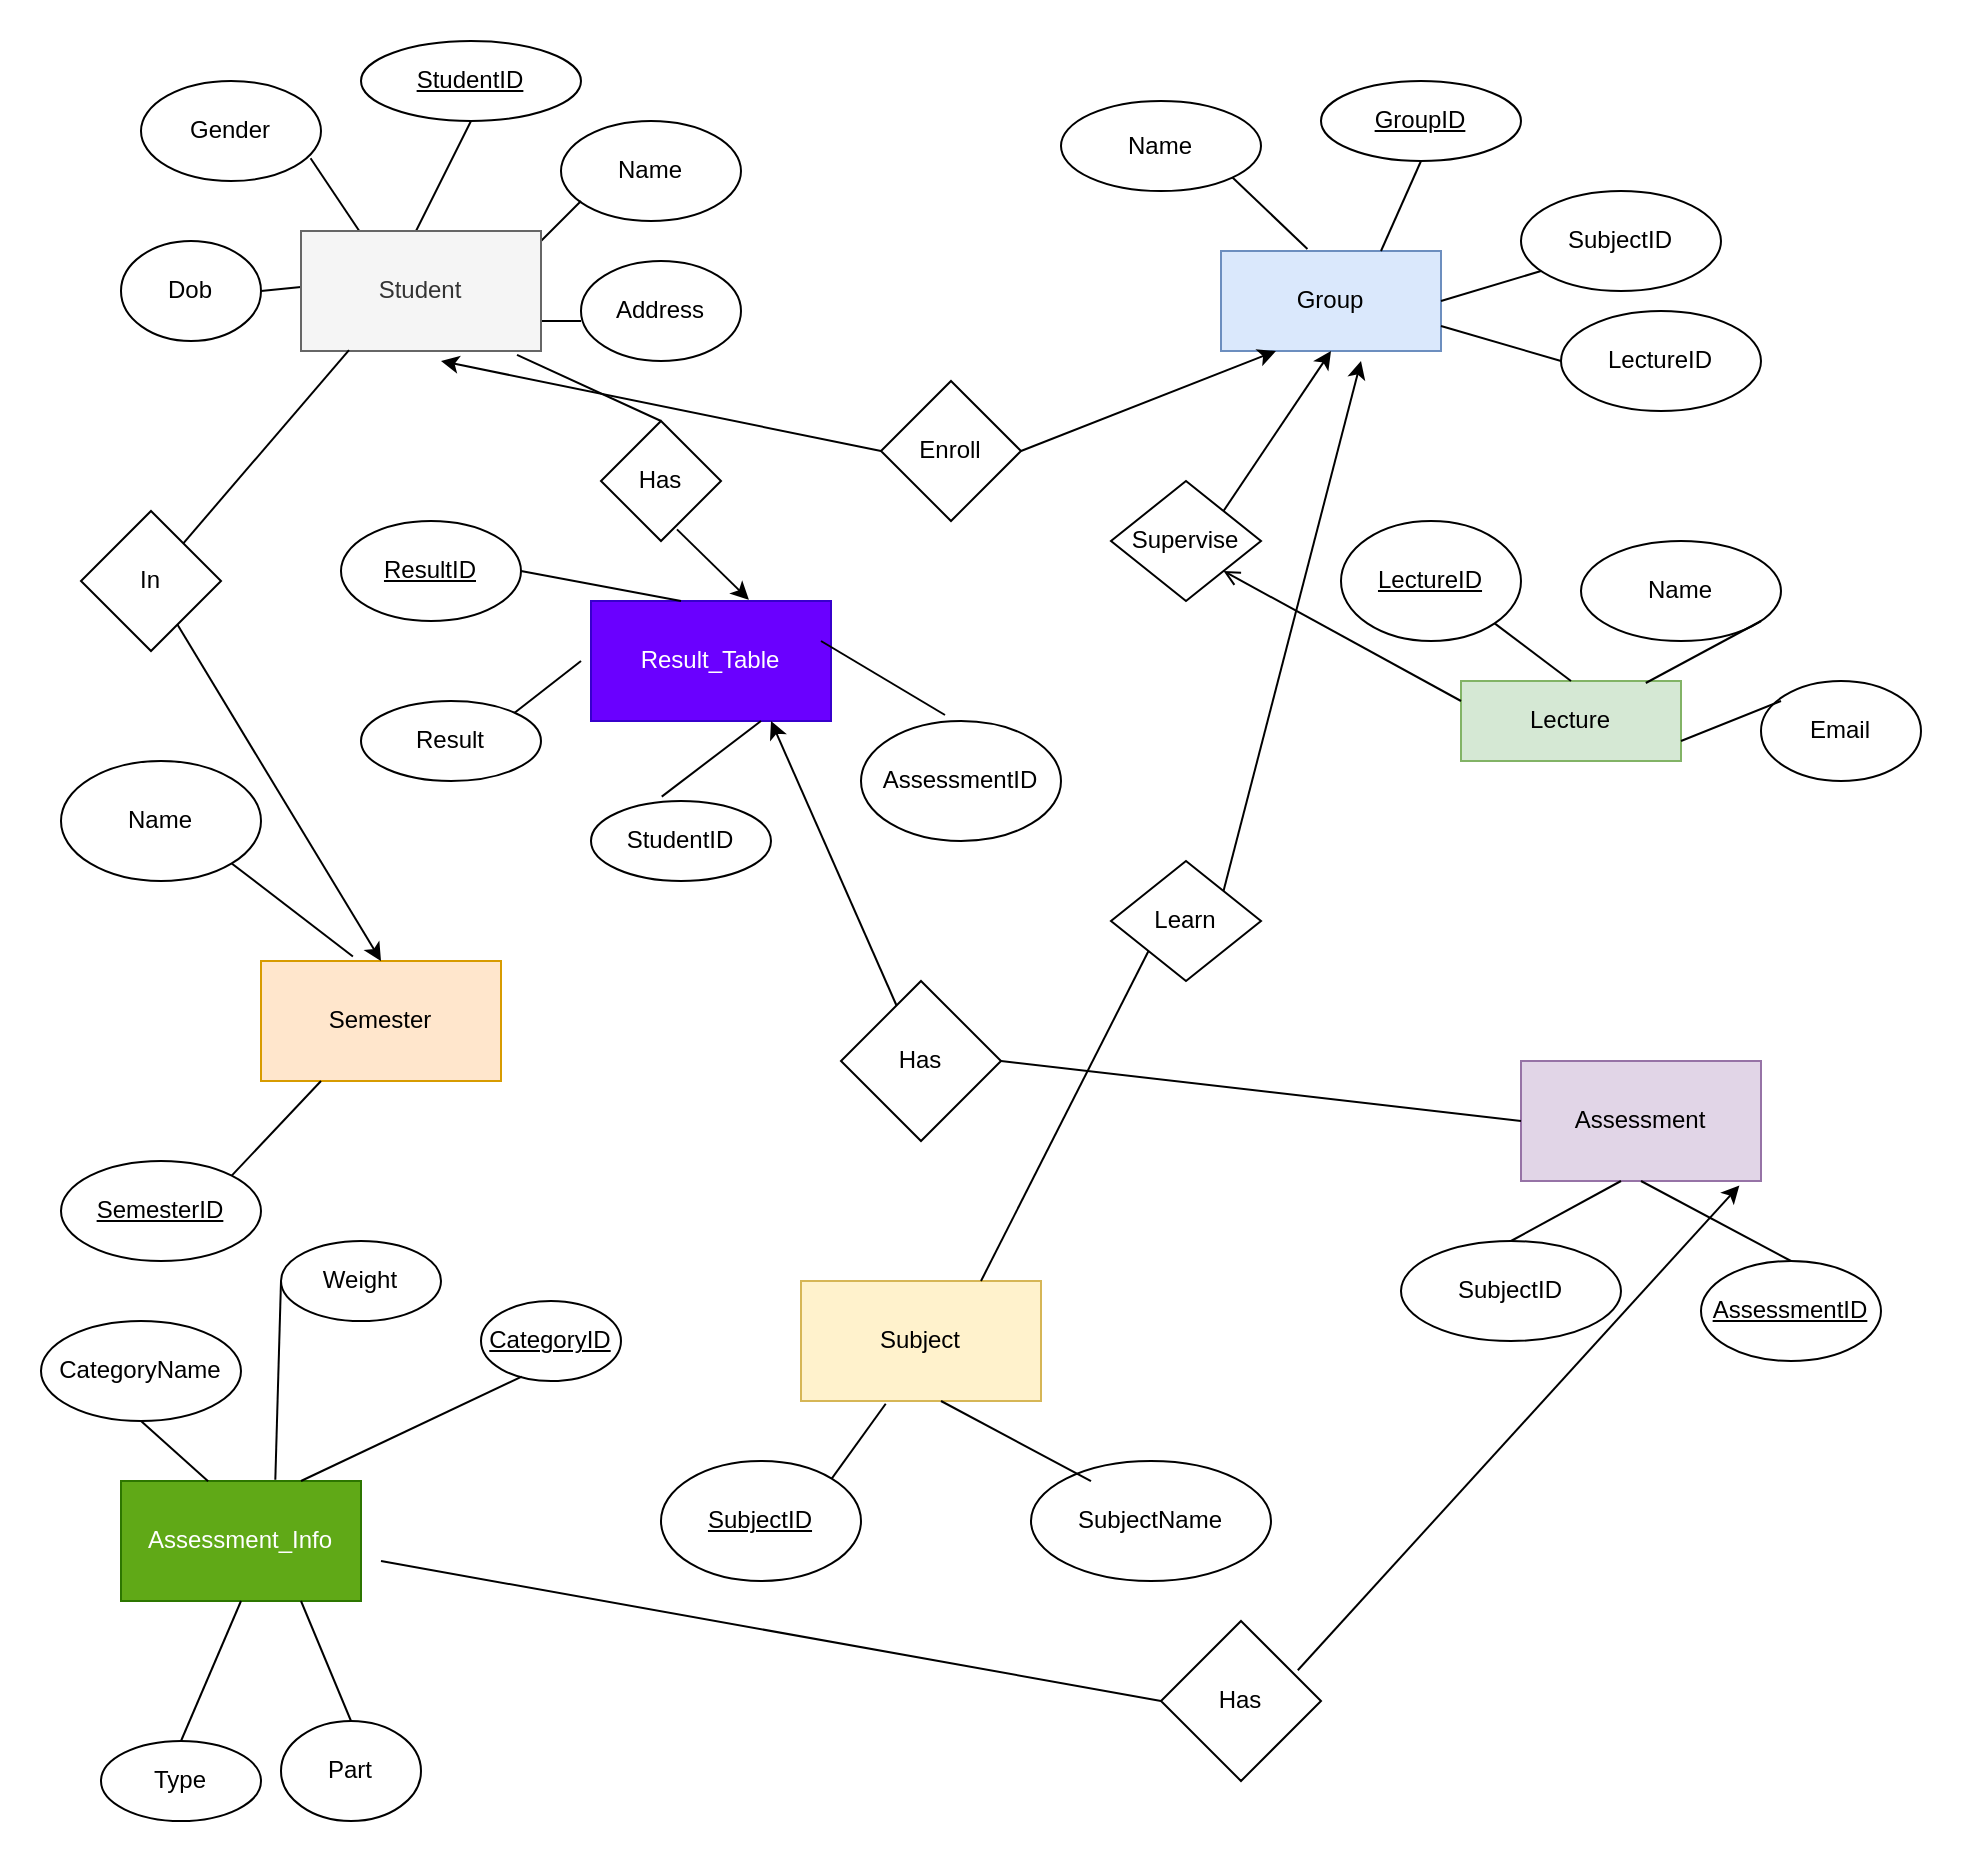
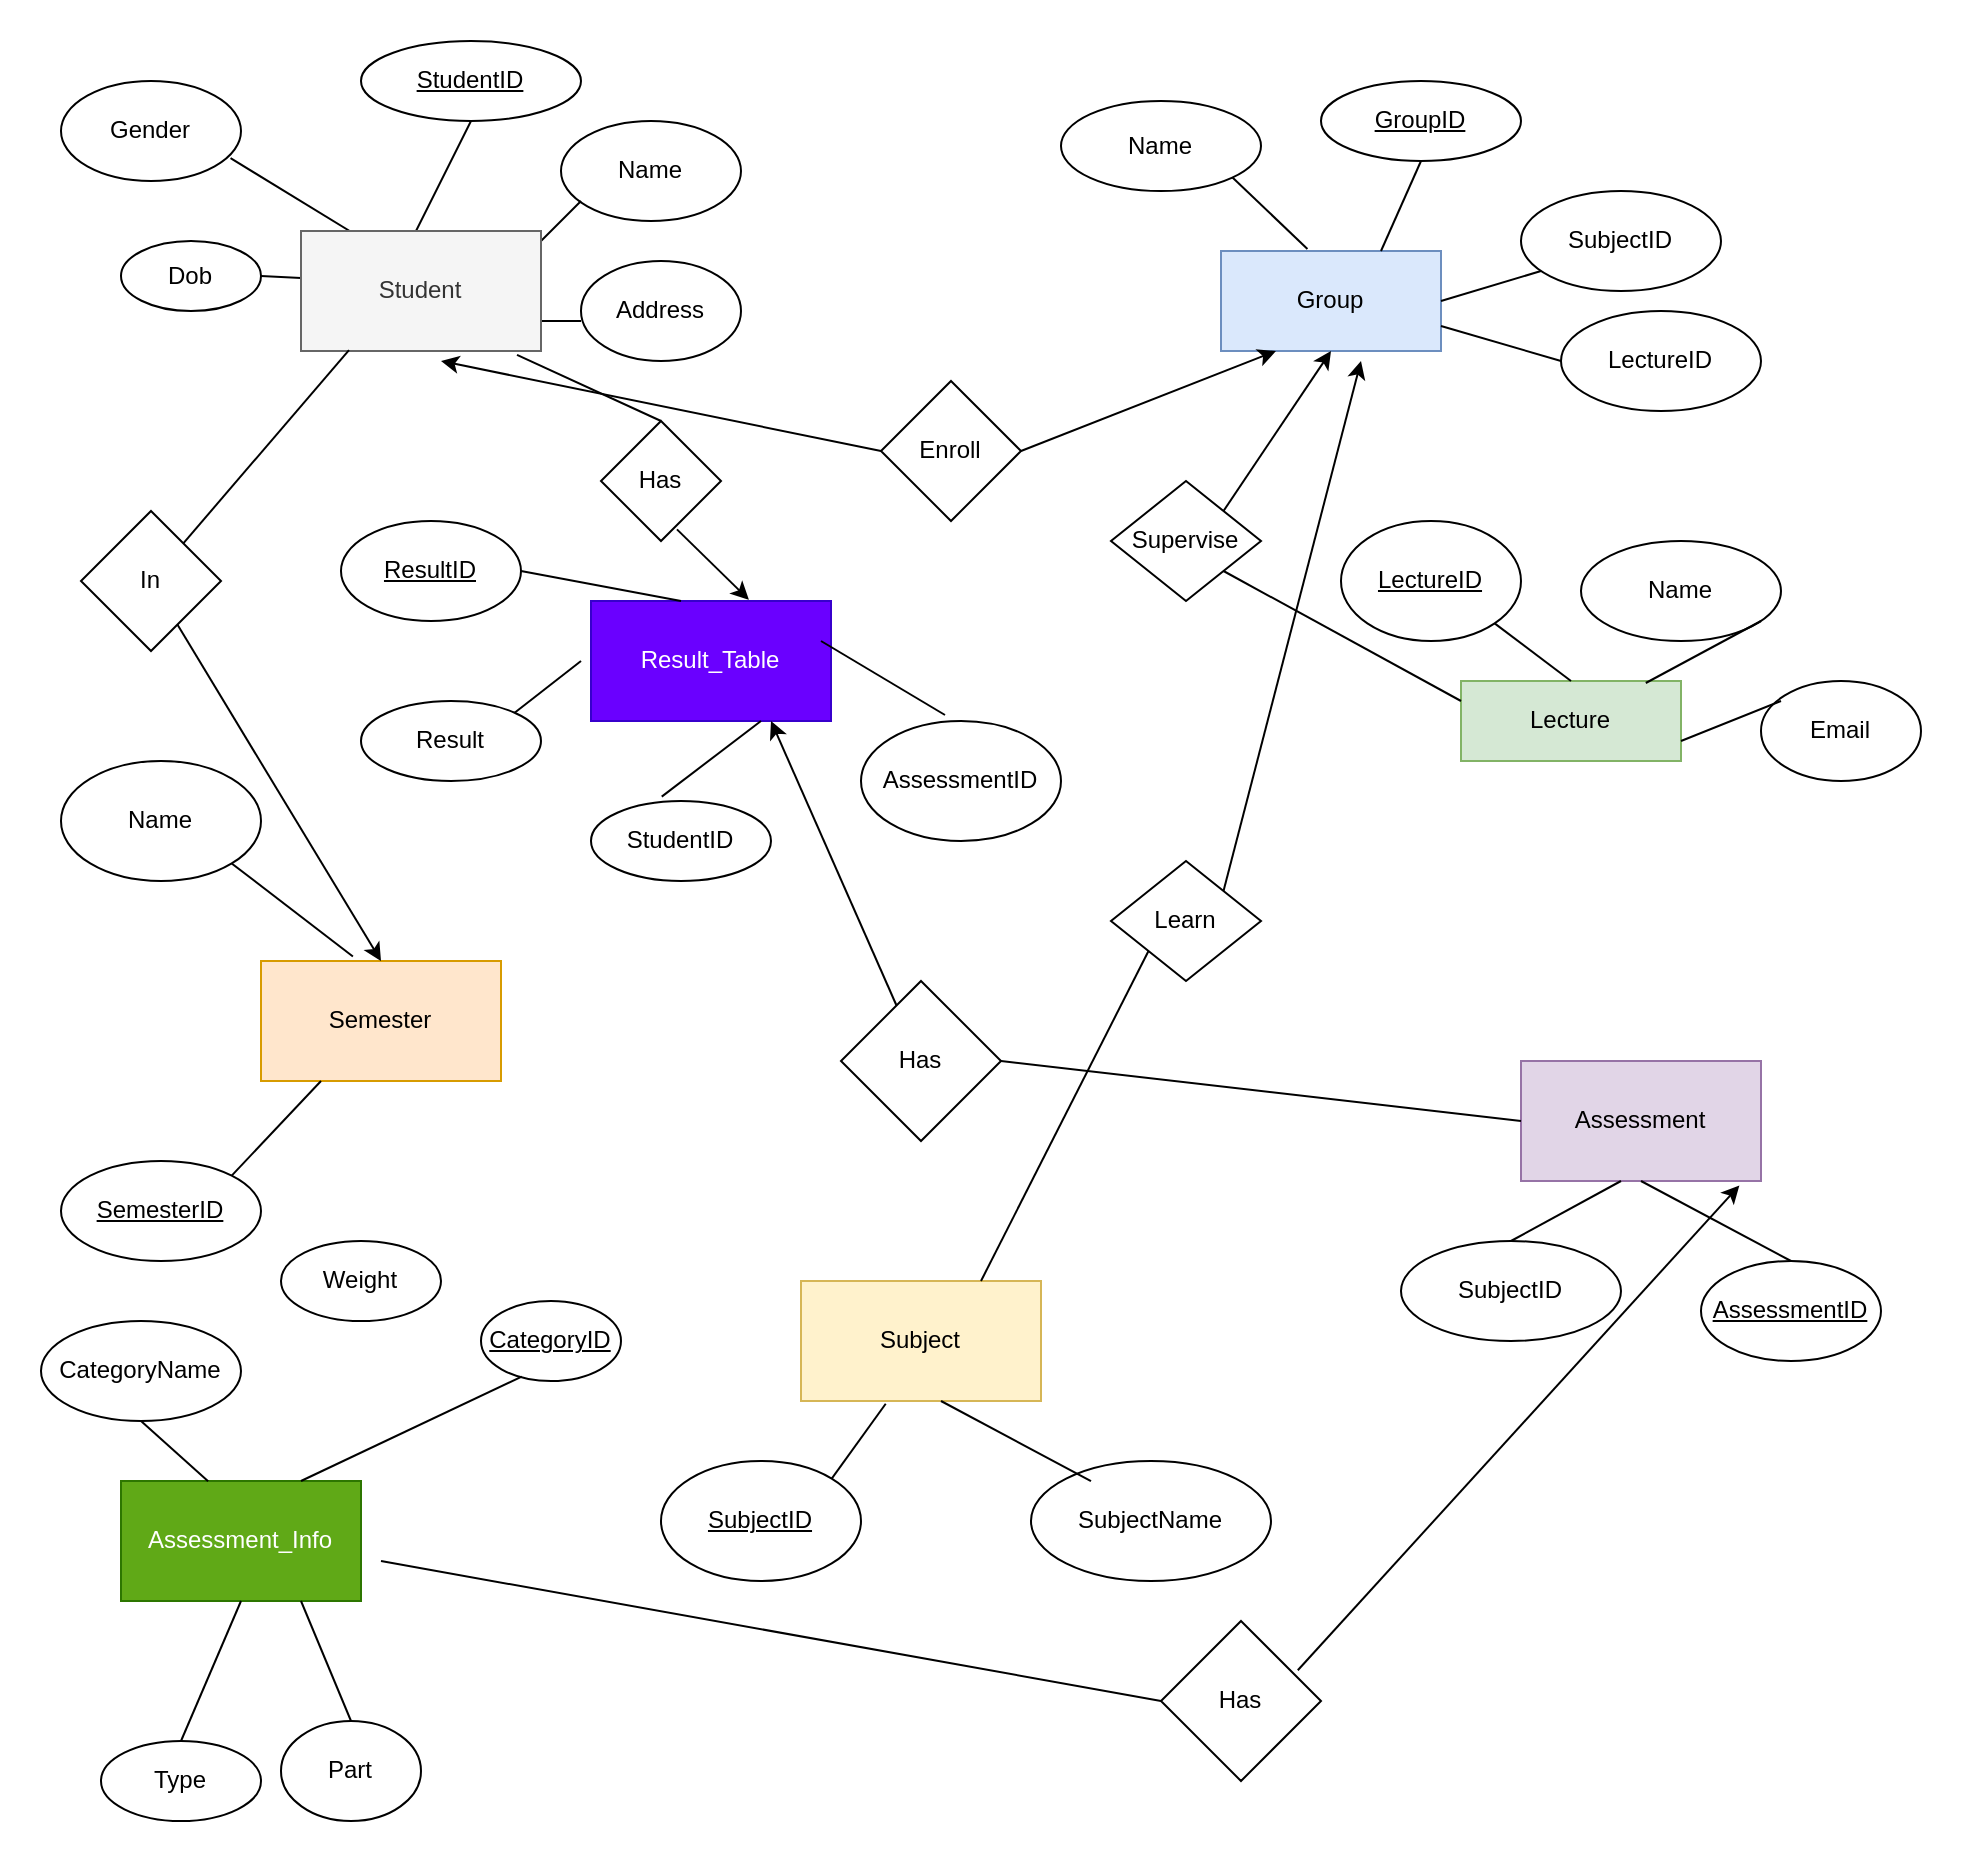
node "Gender": moved (231, 131) -> (151, 131)
node "Dob": size 140x100 -> 140x70
edge "Lecture" -> "Supervise": arrowhead open -> none
edge "Weight" -- "Assessment_Info": removed
